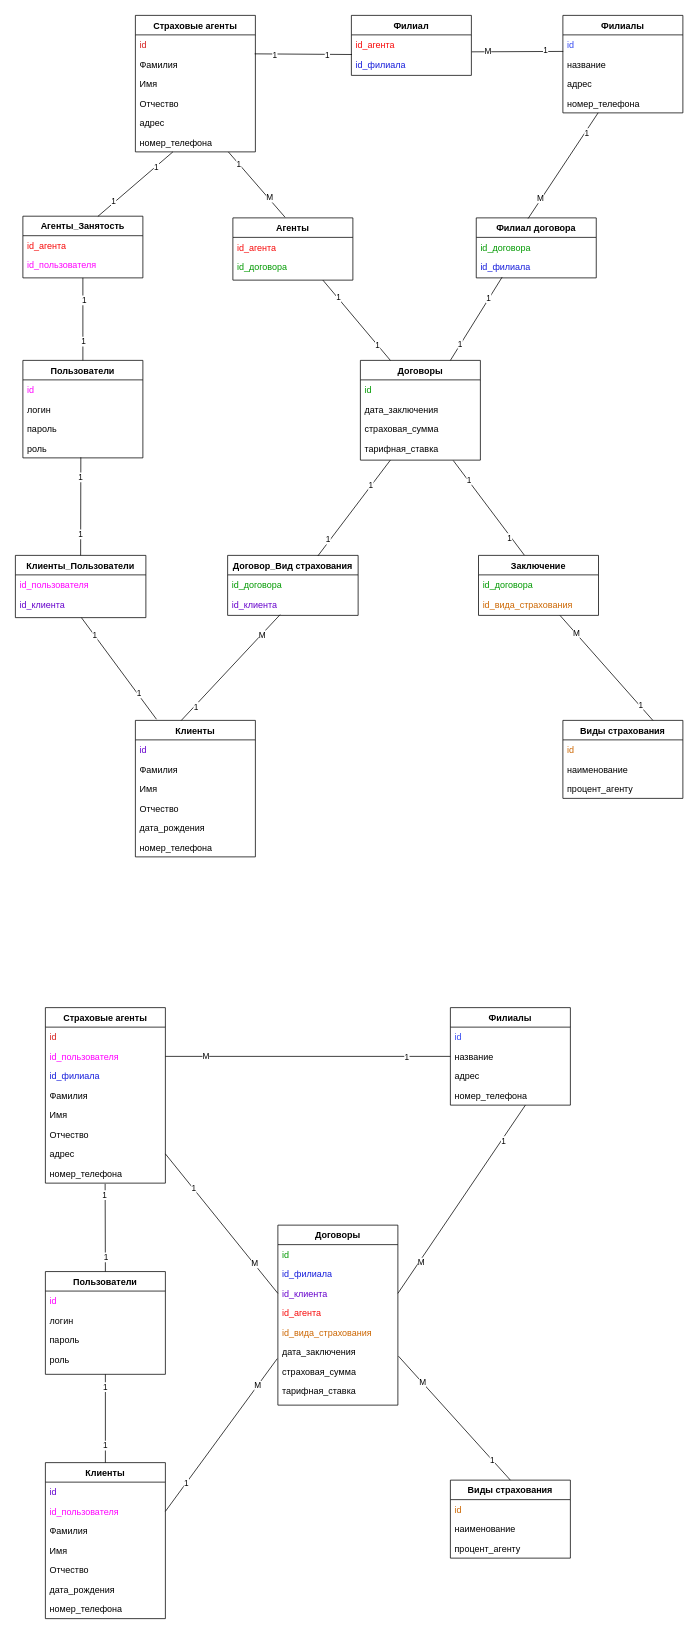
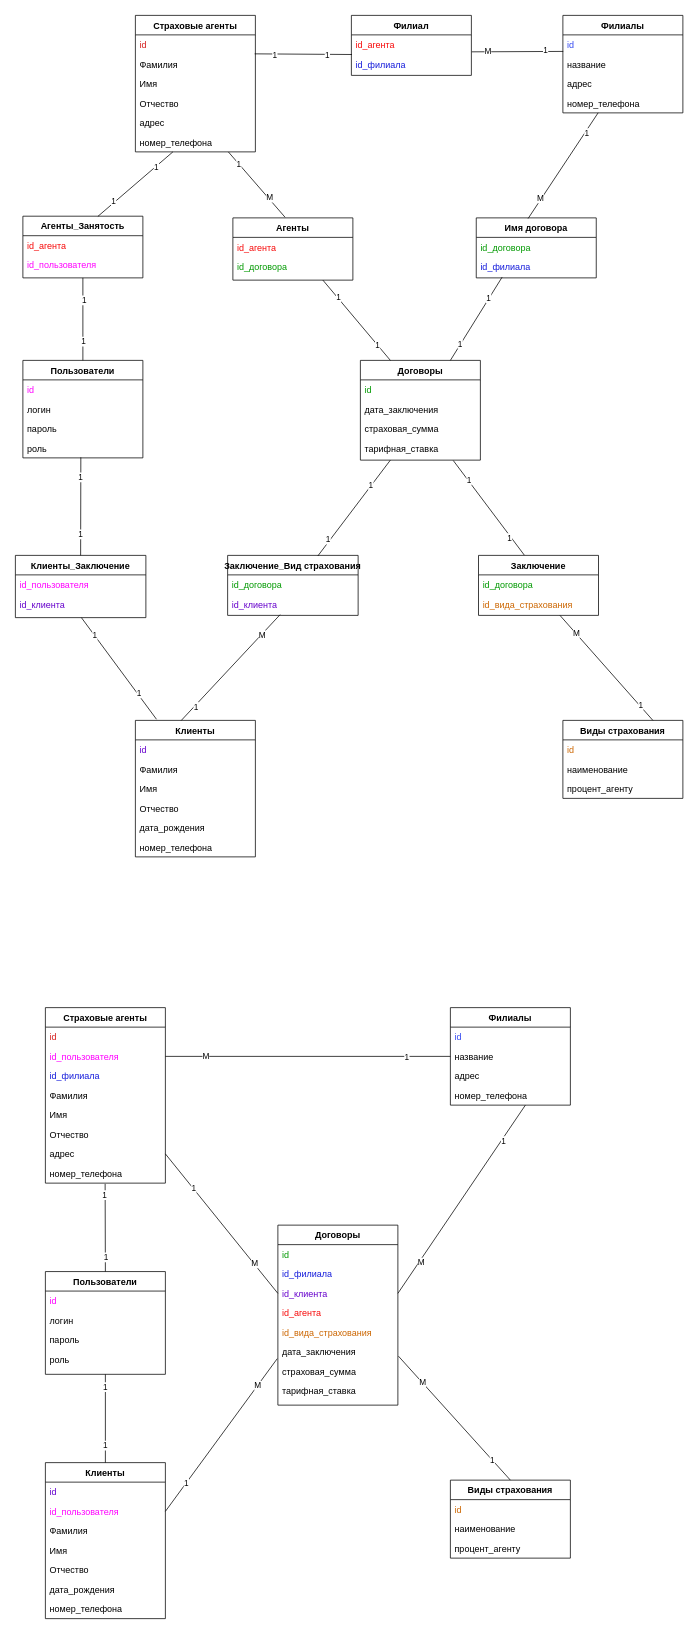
node "Филиал договора": label "Филиал договора" -> "Имя договора"
node "Клиенты_Пользователи": label "Клиенты_Пользователи" -> "Клиенты_Заключение"
node "Договор_Вид страхования": label "Договор_Вид страхования" -> "Заключение_Вид страхования"
